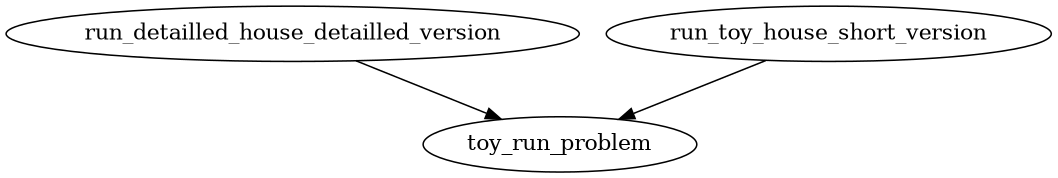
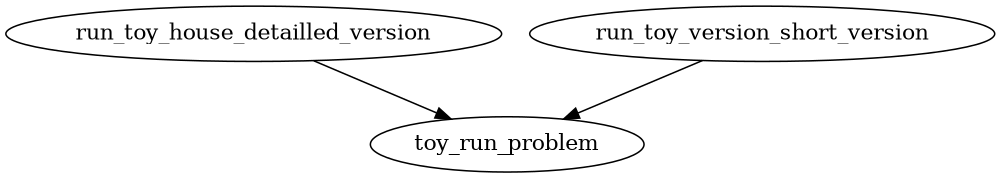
node "run_detailled_house_detailled_version": label "run_detailled_house_detailled_version" -> "run_toy_house_detailled_version"
node "run_toy_house_short_version": label "run_toy_house_short_version" -> "run_toy_version_short_version"
